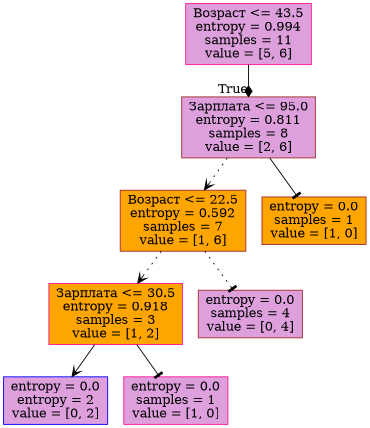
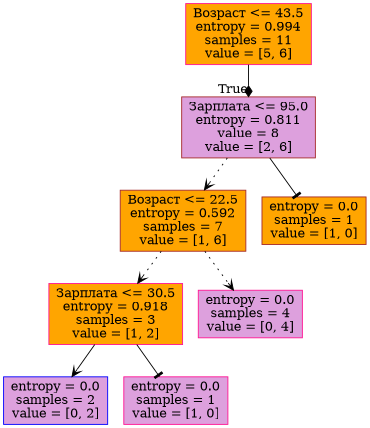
node "Возраст <= 43.5 entropy = 0.994 samples = 11 value = [5, 6]": fillcolor plum -> orange
node "Зарплата <= 95.0 entropy = 0.811 samples = 8 value = [2, 6]": label "Зарплата <= 95.0 entropy = 0.811 samples = 8 value = [2, 6]" -> "Зарплата <= 95.0 entropy = 0.811 value = 8 value = [2, 6]"
edge "Возраст <= 22.5 entropy = 0.592 samples = 7 value = [1, 6]" -> "entropy = 0.0 samples = 4 value = [0, 4]": arrowhead tee -> vee
node "entropy = 0.0 samples = 4 value = [0, 4]": color brown -> deeppink
node "entropy = 0.0 entropy = 2 value = [0, 2]": label "entropy = 0.0 entropy = 2 value = [0, 2]" -> "entropy = 0.0 samples = 2 value = [0, 2]"
